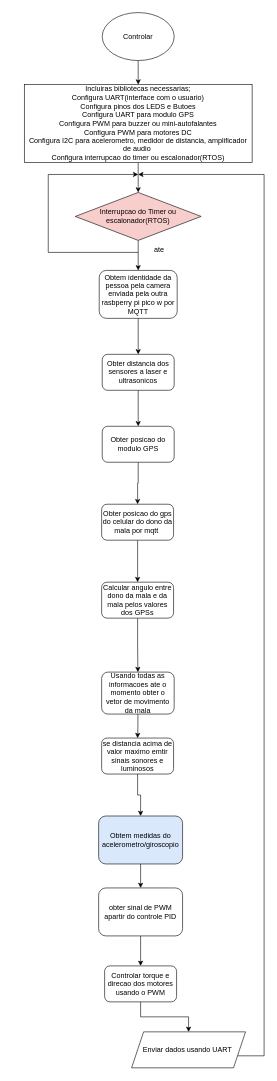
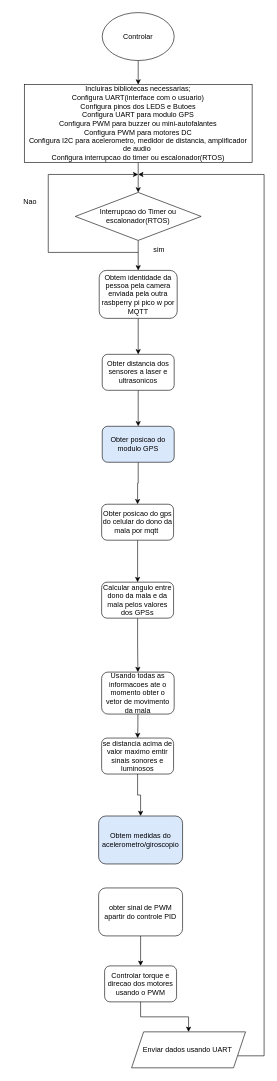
node "Nao": added
node "Interrupcao do Timer ou escalonador(RTOS)": fillcolor #f8cecc -> #ffffff
node "ate": label "ate" -> "sim"
node "Obter posicao do modulo GPS": fillcolor #ffffff -> #dae8fc
edge "Obtem medidas do acelerometro/giroscopio" -> "obter sinal de PWM apartir do controle PID": removed
